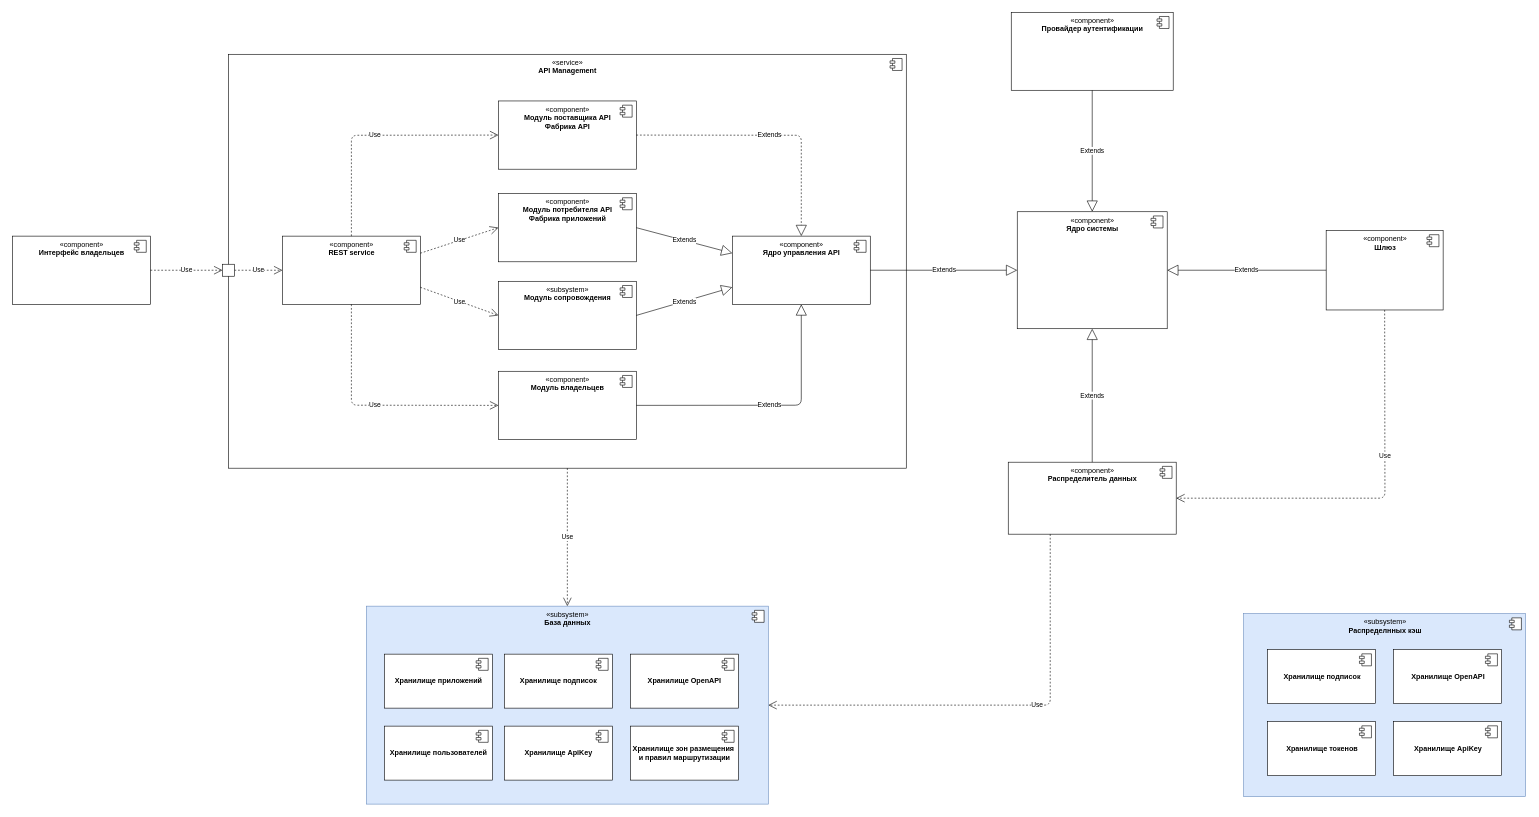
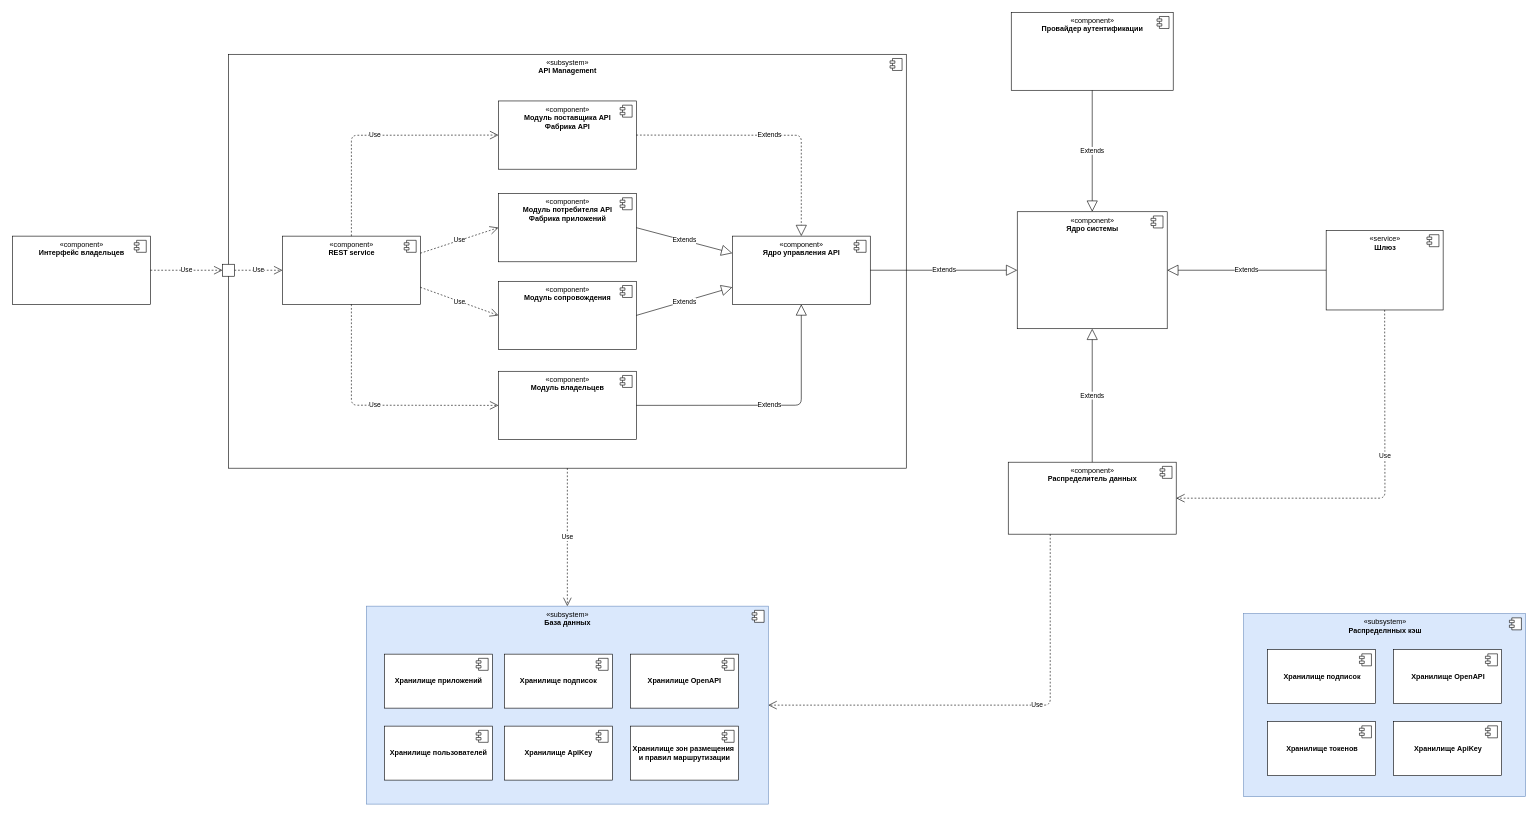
node "«service» API Management": label "«service» API Management" -> "«subsystem» API Management"
node "«component» Шлюз": label "«component» Шлюз" -> "«service» Шлюз"
node "«subsystem» Модуль сопровождения": label "«subsystem» Модуль сопровождения" -> "«component» Модуль сопровождения"
